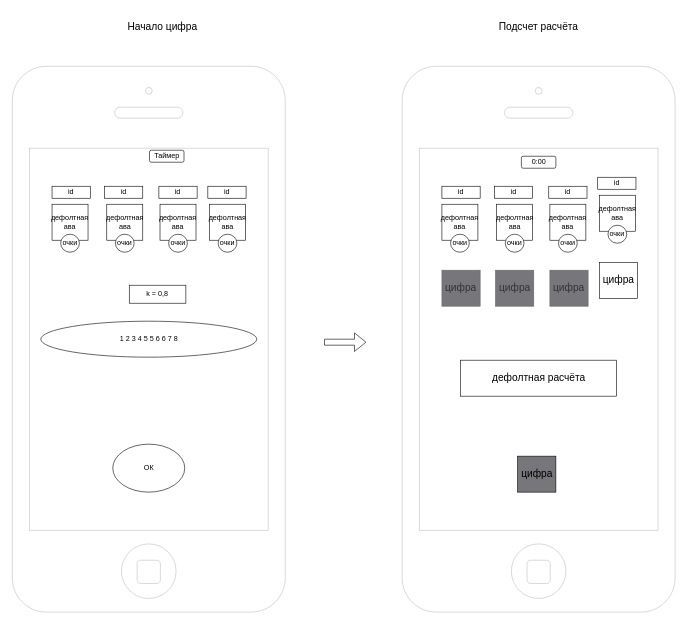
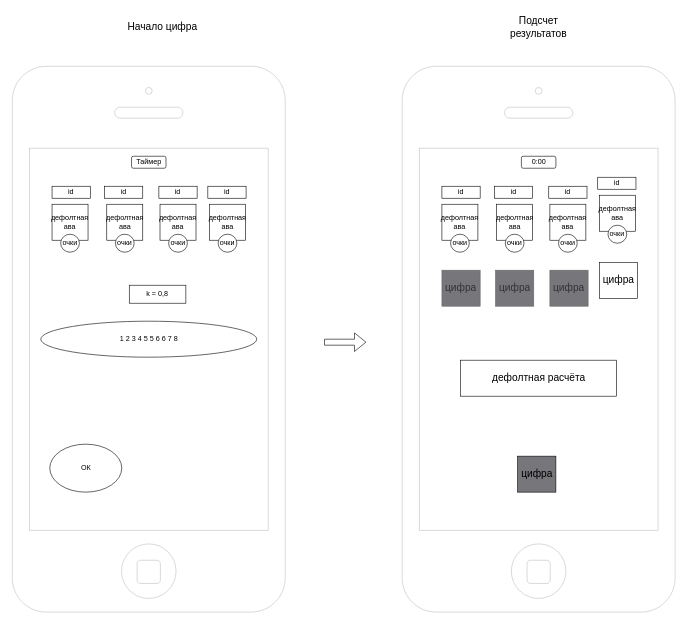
node "Подсчет расчёта": label "Подсчет расчёта" -> "Подсчет результатов"
node "Таймер": moved (167, 156) -> (149, 162)
node "ОК": moved (149, 468) -> (86, 468)
